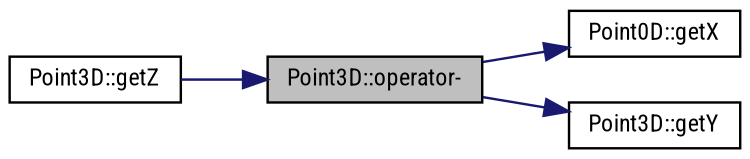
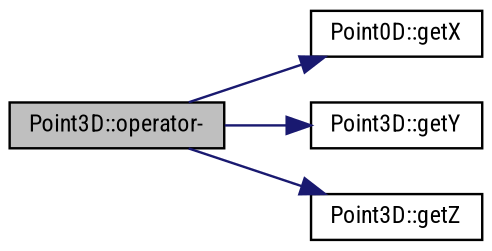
edge "Point3D::getZ" -> "Point3D::operator-": reversed
